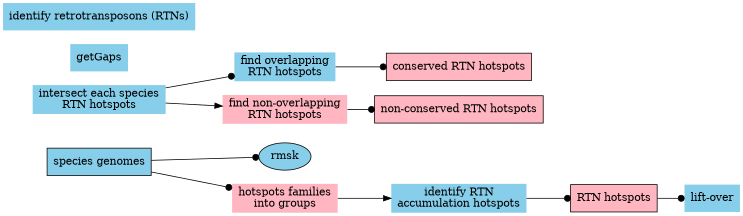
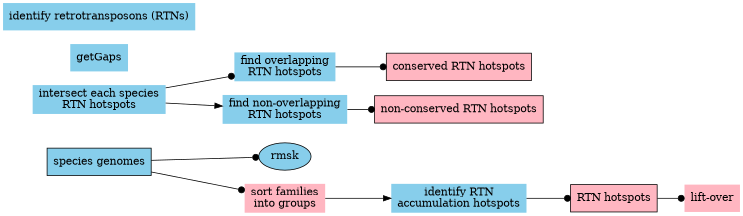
node "find non-overlapping RTN hotspots": fillcolor lightpink -> skyblue
node "hotspots families into groups": label "hotspots families into groups" -> "sort families into groups"
node "lift-over": fillcolor skyblue -> lightpink
